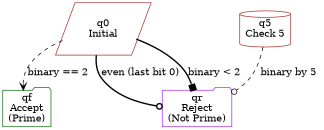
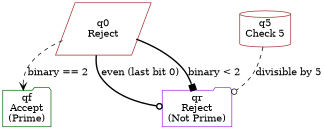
node "q0 Initial": label "q0 Initial" -> "q0 Reject"
edge "q5 Check 5" -> "qr Reject (Not Prime)": label "binary by 5" -> "divisible by 5"
